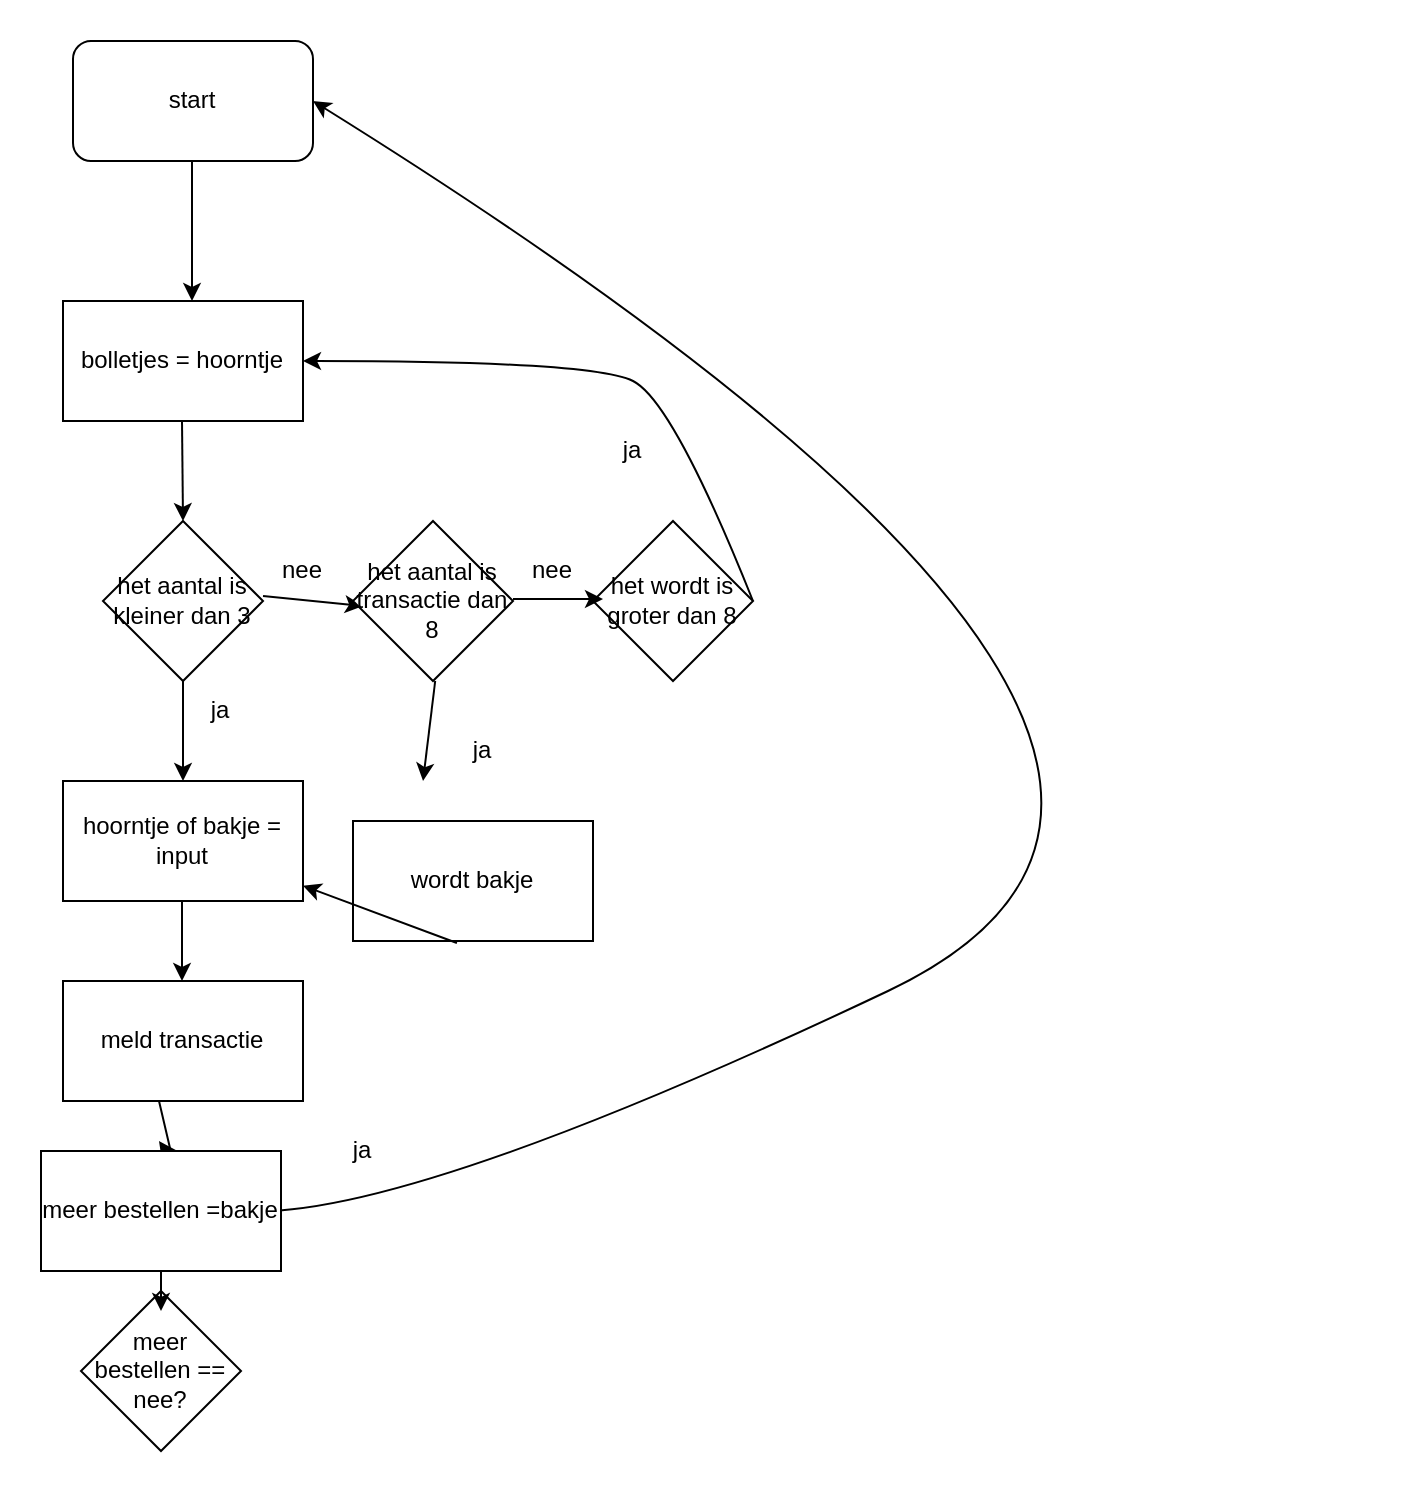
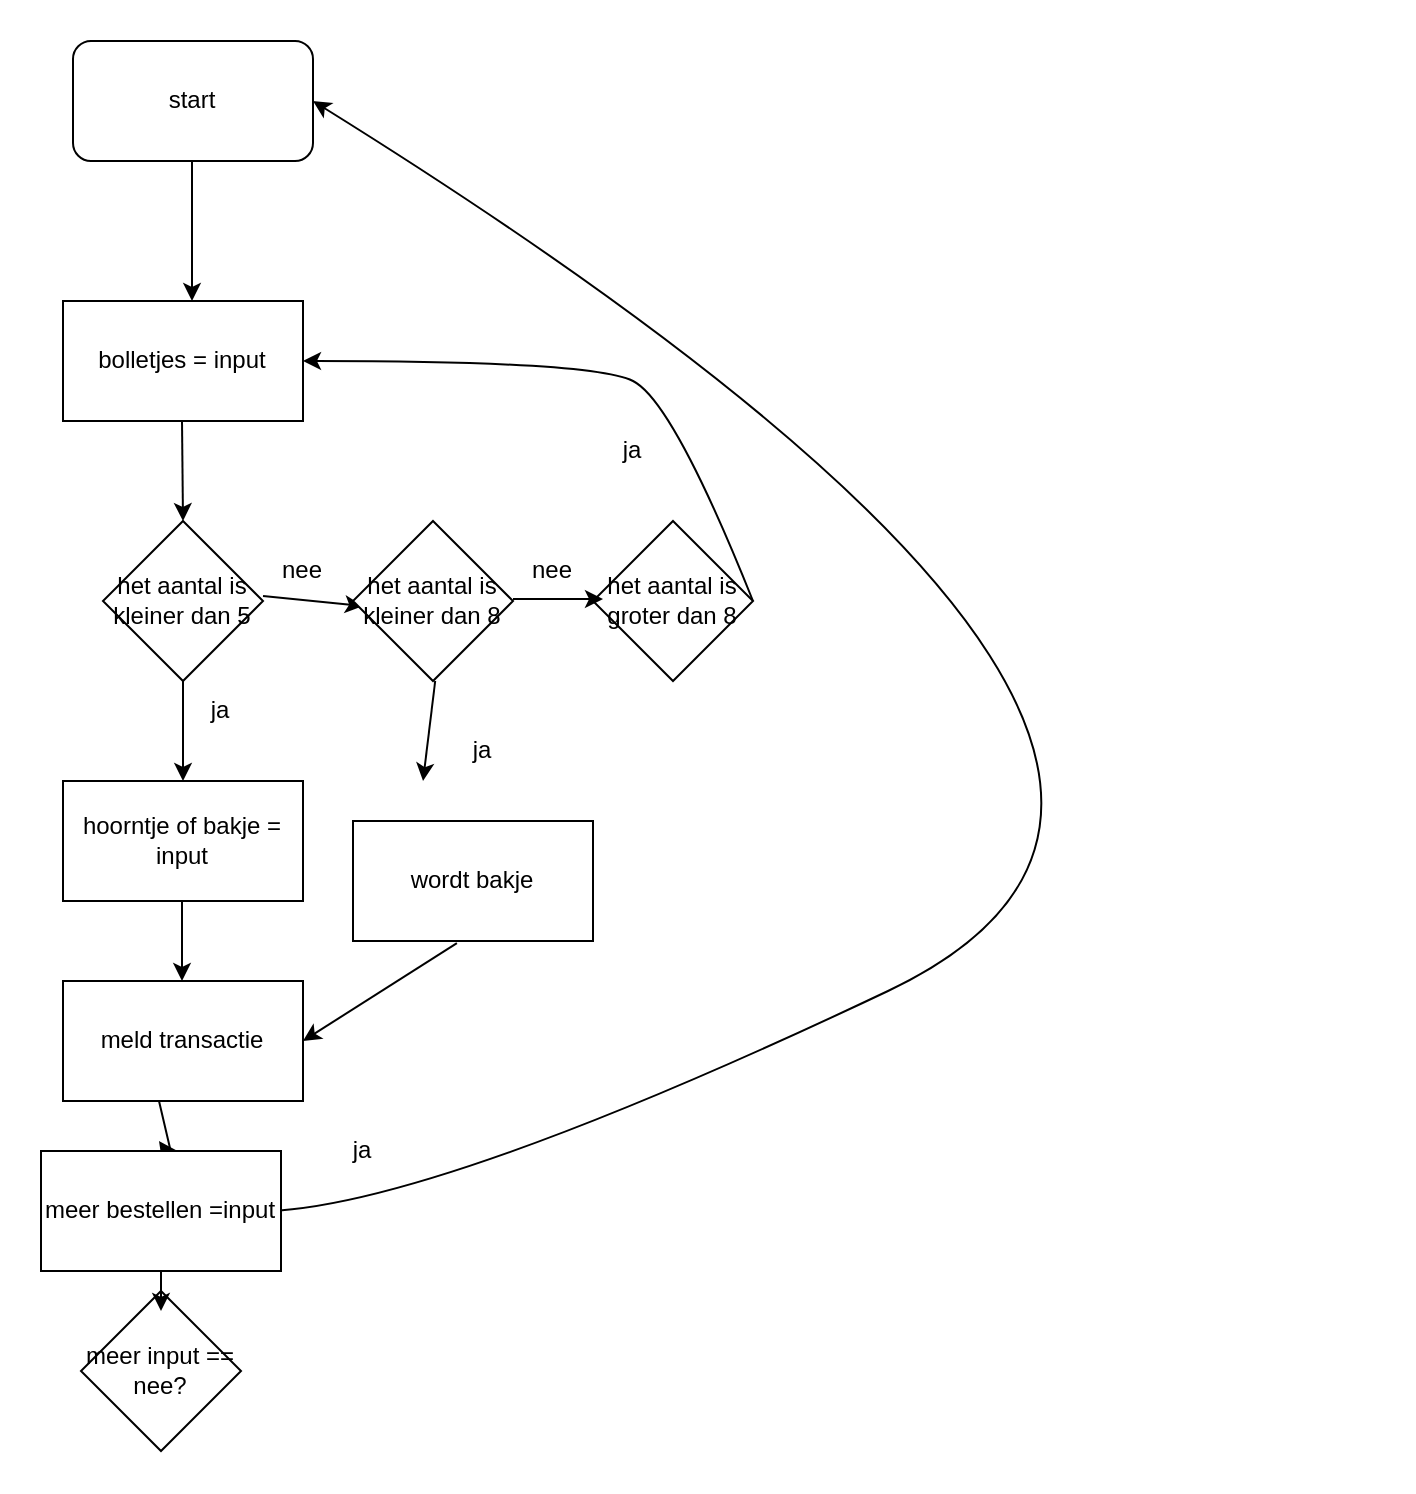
node "bolletjes = hoorntje": label "bolletjes = hoorntje" -> "bolletjes = input"
node "het aantal is kleiner dan 3": label "het aantal is kleiner dan 3" -> "het aantal is kleiner dan 5"
node "het aantal is transactie dan 8": label "het aantal is transactie dan 8" -> "het aantal is kleiner dan 8"
node "het wordt is groter dan 8": label "het wordt is groter dan 8" -> "het aantal is groter dan 8"
edge "wordt bakje" -> "hoorntje of bakje = input": now "wordt bakje" -> "meld transactie"
node "meer bestellen =bakje": label "meer bestellen =bakje" -> "meer bestellen =input"
node "meer bestellen == nee?": label "meer bestellen == nee?" -> "meer input == nee?"
